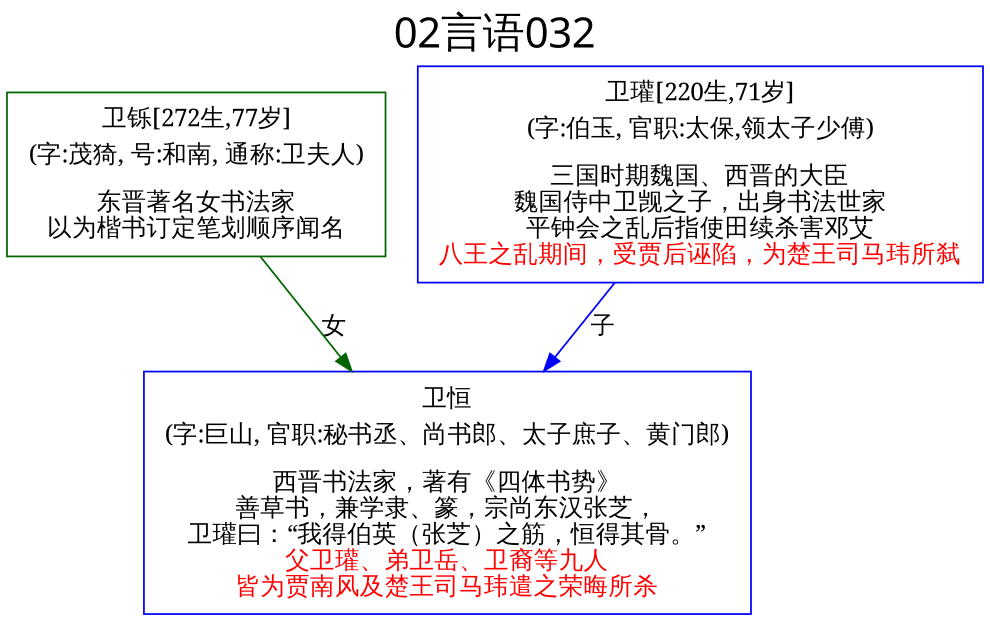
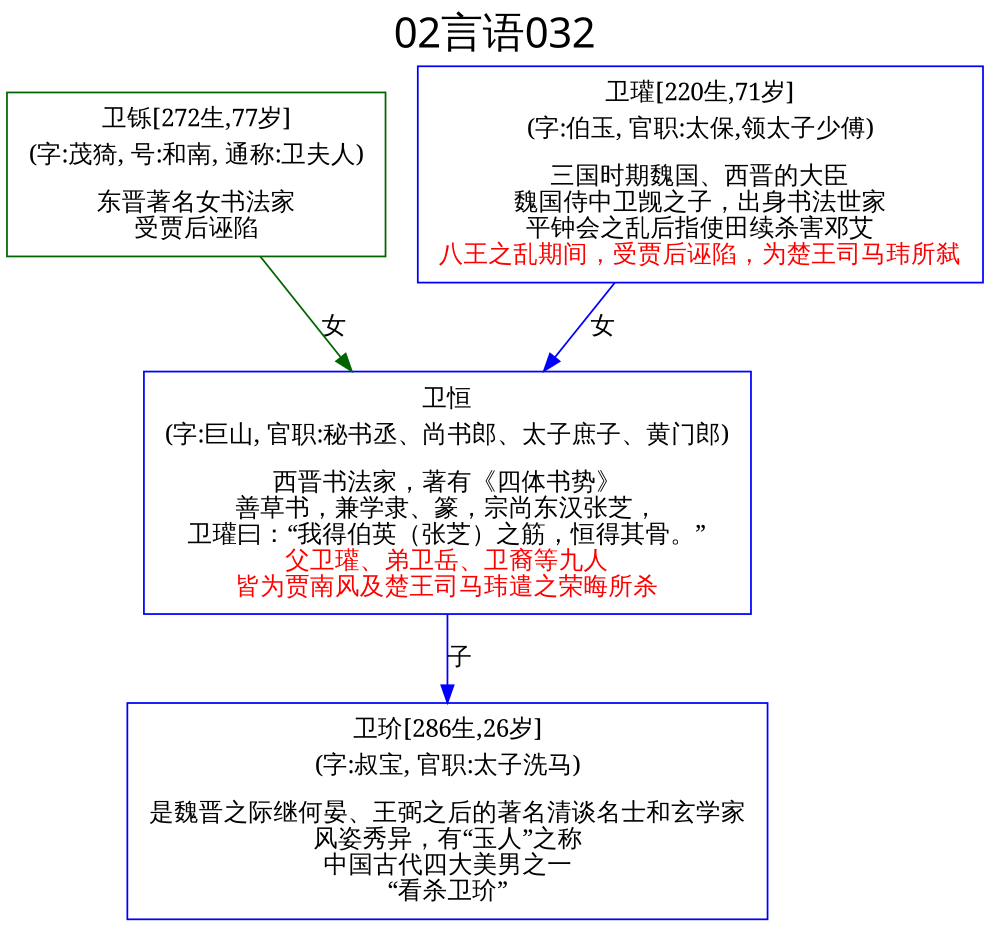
node "卫铄[272生,77岁]": text "以为楷书订定笔划顺序闻名" -> "受贾后诬陷"
edge "卫瓘[220生,71岁]" -> "卫恒": label "子" -> "女"
node "卫玠[286生,26岁]": added
